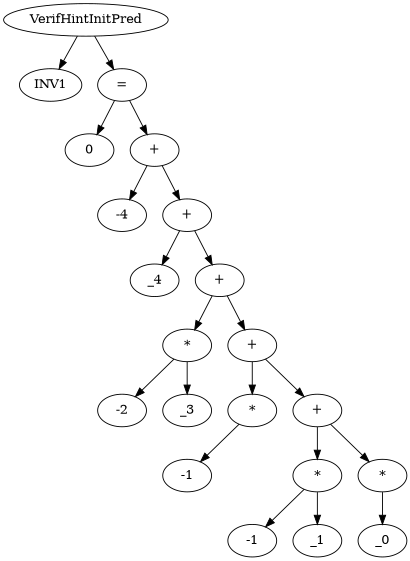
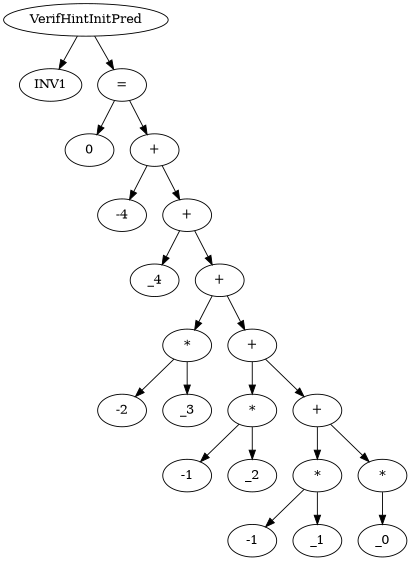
node "_2": added
